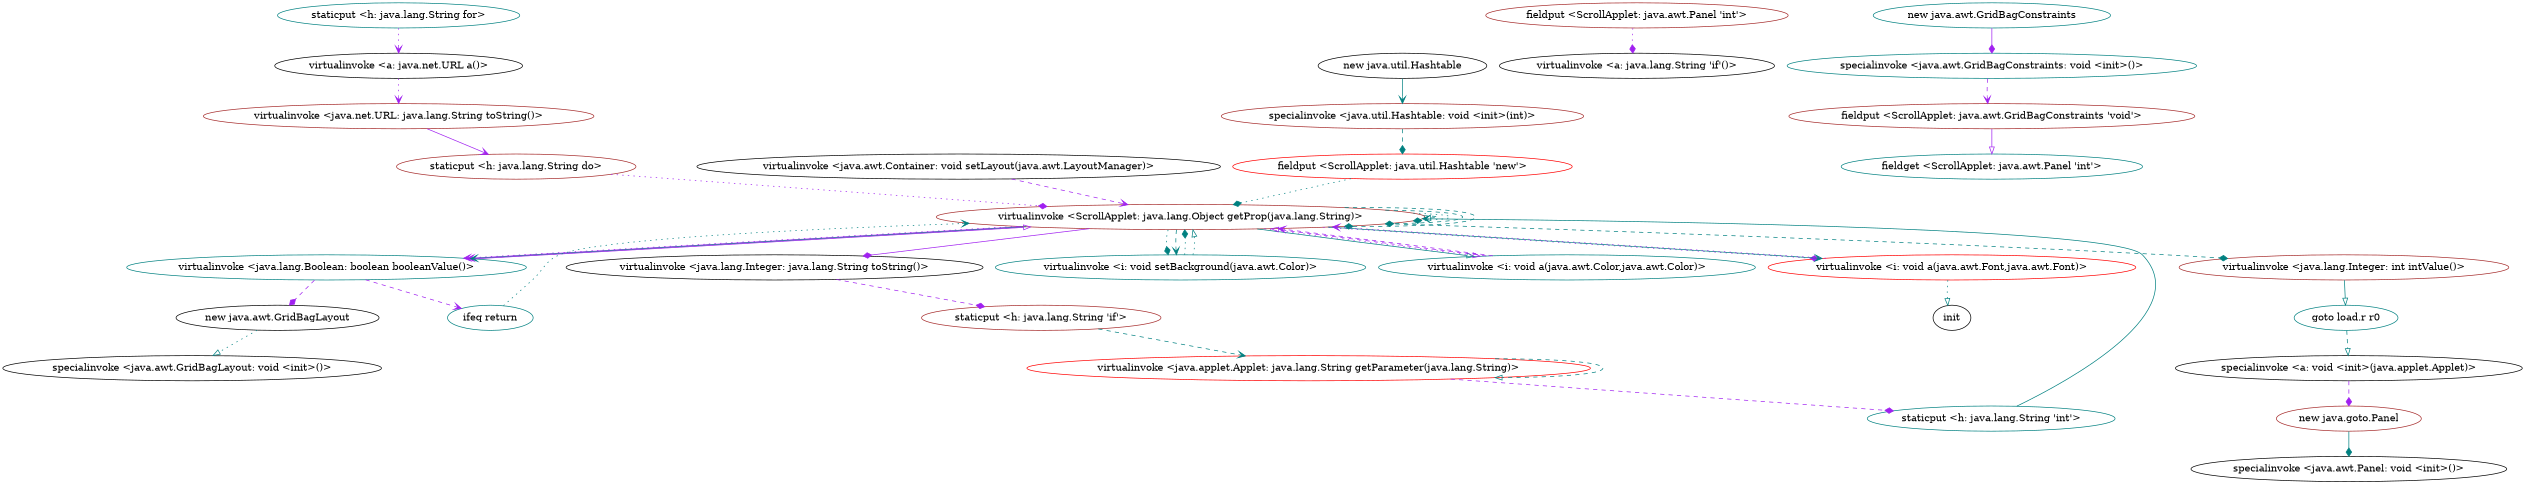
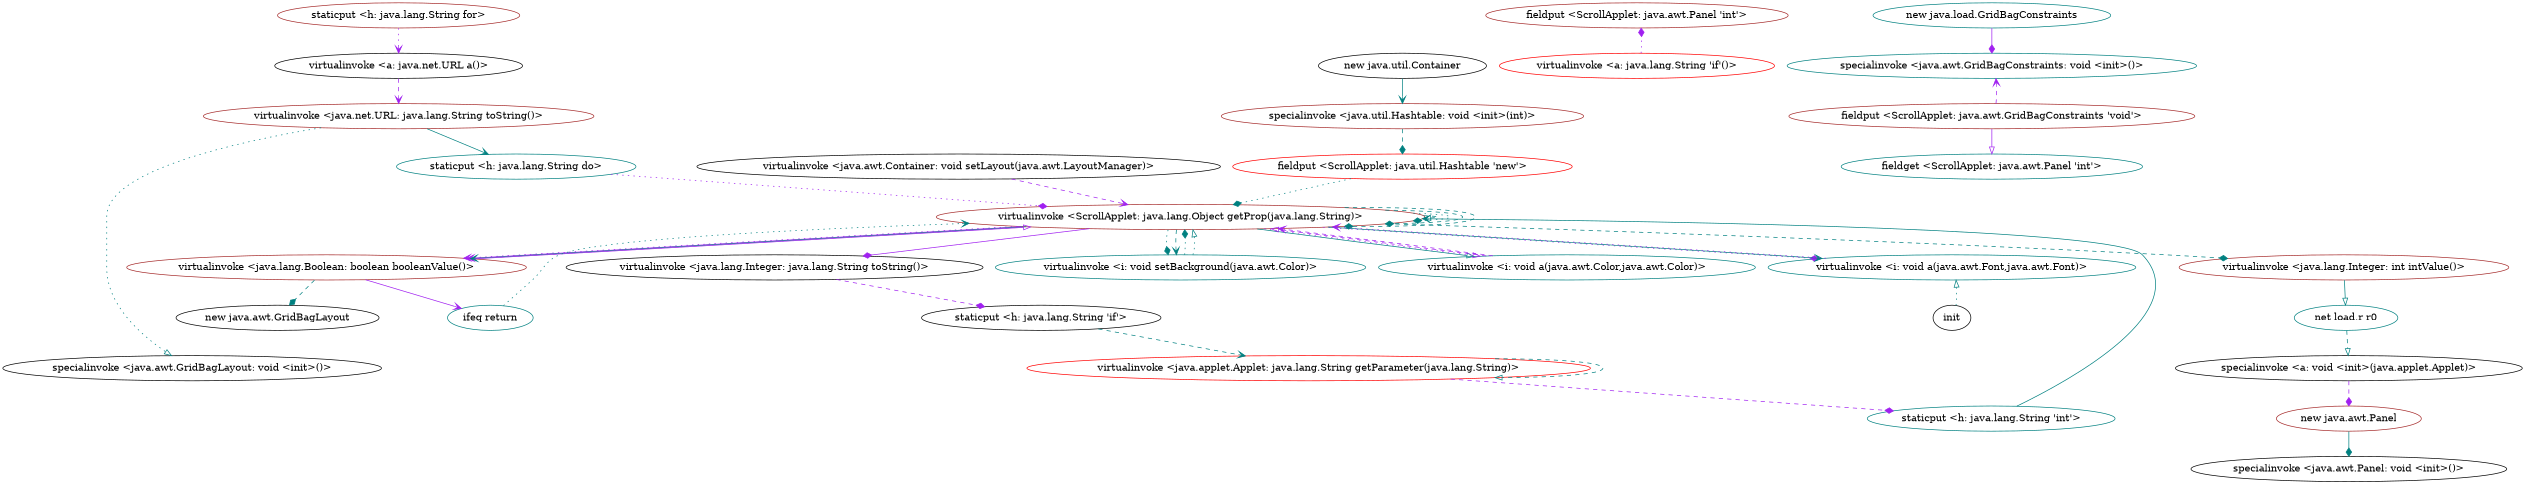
node "staticput <h: java.lang.String for>": color teal -> brown
node "new java.awt.GridBagConstraints": label "new java.awt.GridBagConstraints" -> "new java.load.GridBagConstraints"
edge "fieldput <ScrollApplet: java.awt.Panel 'int'>" -> "virtualinvoke <a: java.lang.String 'if'()>": reversed
node "new java.util.Hashtable": label "new java.util.Hashtable" -> "new java.util.Container"
node "virtualinvoke <a: java.lang.String 'if'()>": color black -> red
edge "virtualinvoke <a: java.net.URL a()>" -> "virtualinvoke <java.net.URL: java.lang.String toString()>": style dotted -> dashed
edge "specialinvoke <java.awt.GridBagConstraints: void <init>()>" -> "fieldput <ScrollApplet: java.awt.GridBagConstraints 'void'>": reversed
edge "virtualinvoke <java.net.URL: java.lang.String toString()>" -> "staticput <h: java.lang.String do>": color purple -> teal
node "staticput <h: java.lang.String do>": color brown -> teal
node "virtualinvoke <java.lang.Boolean: boolean booleanValue()>": color teal -> brown
node "virtualinvoke <i: void a(java.awt.Font,java.awt.Font)>": color red -> teal
edge "virtualinvoke <i: void a(java.awt.Font,java.awt.Font)>" -> "init": reversed
edge "virtualinvoke <java.lang.Boolean: boolean booleanValue()>" -> "new java.awt.GridBagLayout": color purple -> teal
edge "virtualinvoke <java.lang.Boolean: boolean booleanValue()>" -> "ifeq return": style dashed -> solid
node "staticput <h: java.lang.String 'if'>": color brown -> black
node "goto load.r r0": label "goto load.r r0" -> "net load.r r0"
edge "new java.awt.GridBagLayout" -> "specialinvoke <java.awt.GridBagLayout: void <init>()>": now "virtualinvoke <java.net.URL: java.lang.String toString()>" -> "specialinvoke <java.awt.GridBagLayout: void <init>()>"
node "new java.goto.Panel": label "new java.goto.Panel" -> "new java.awt.Panel"
